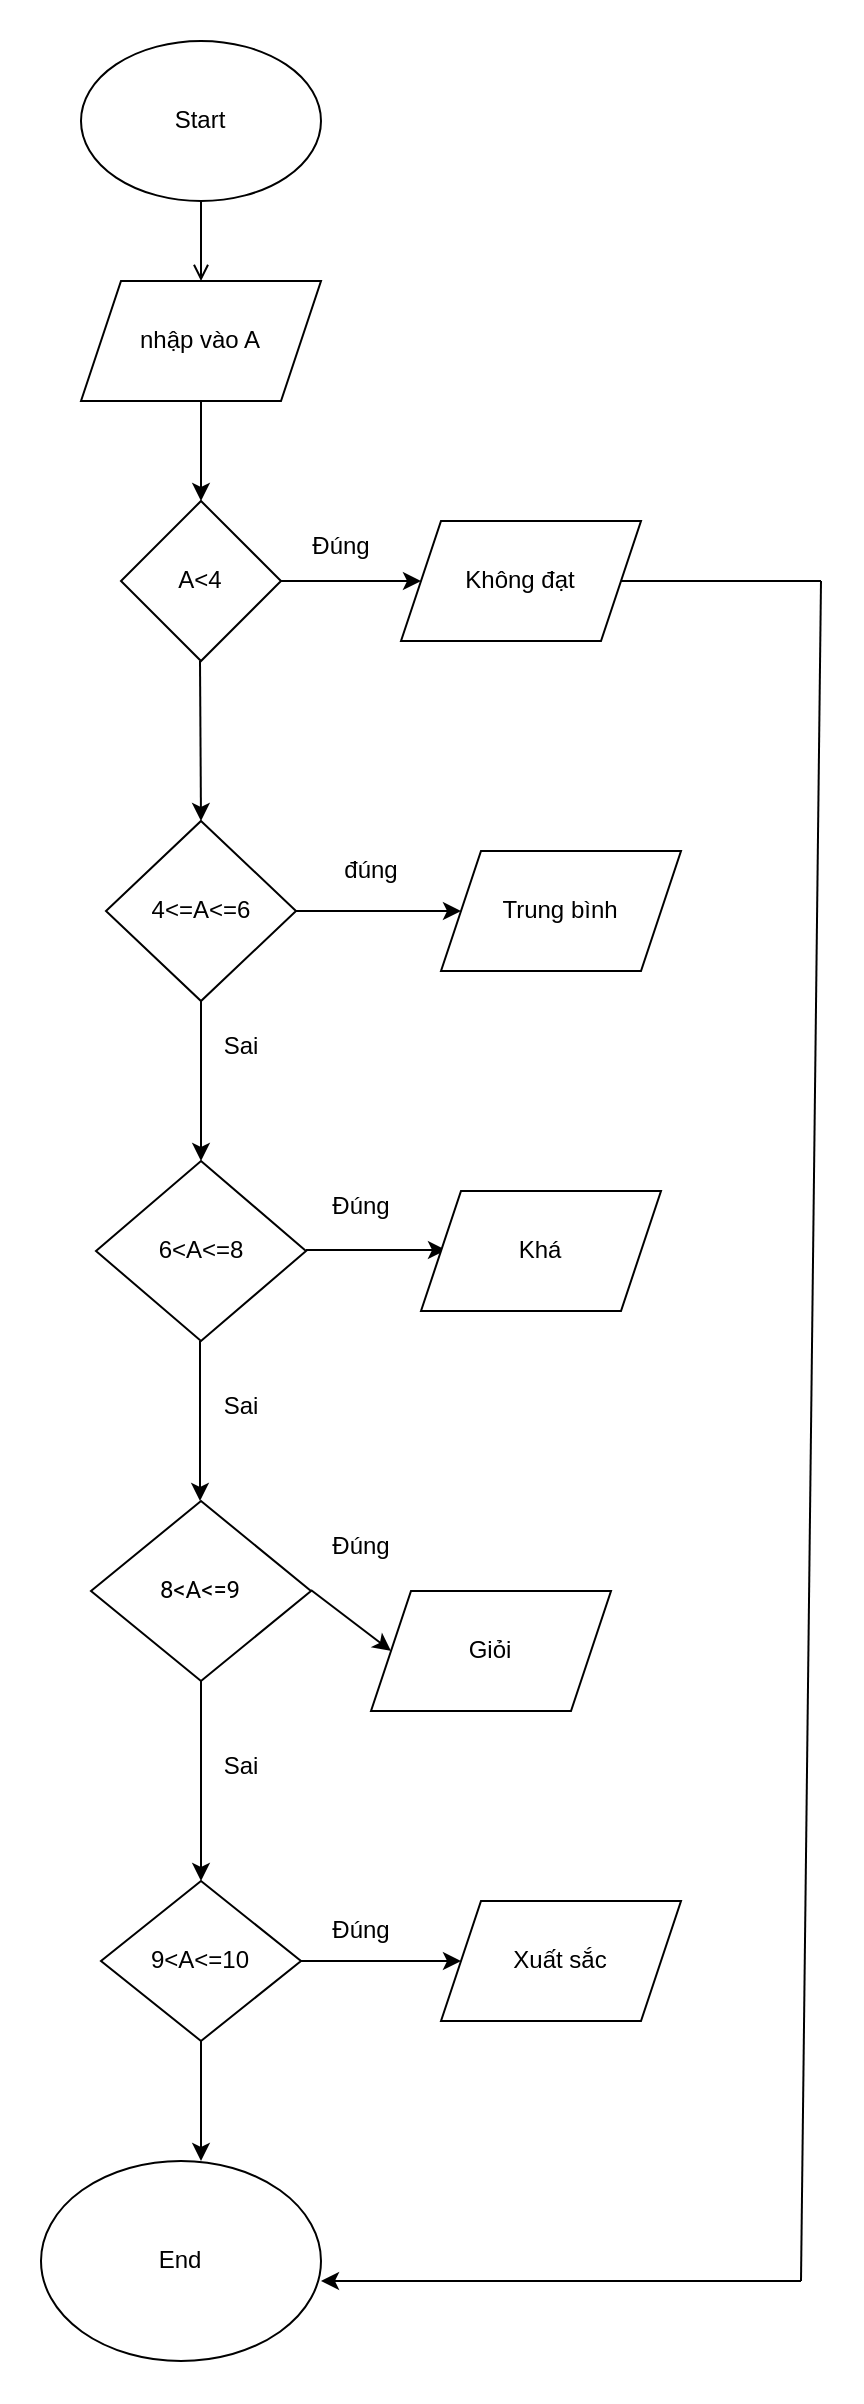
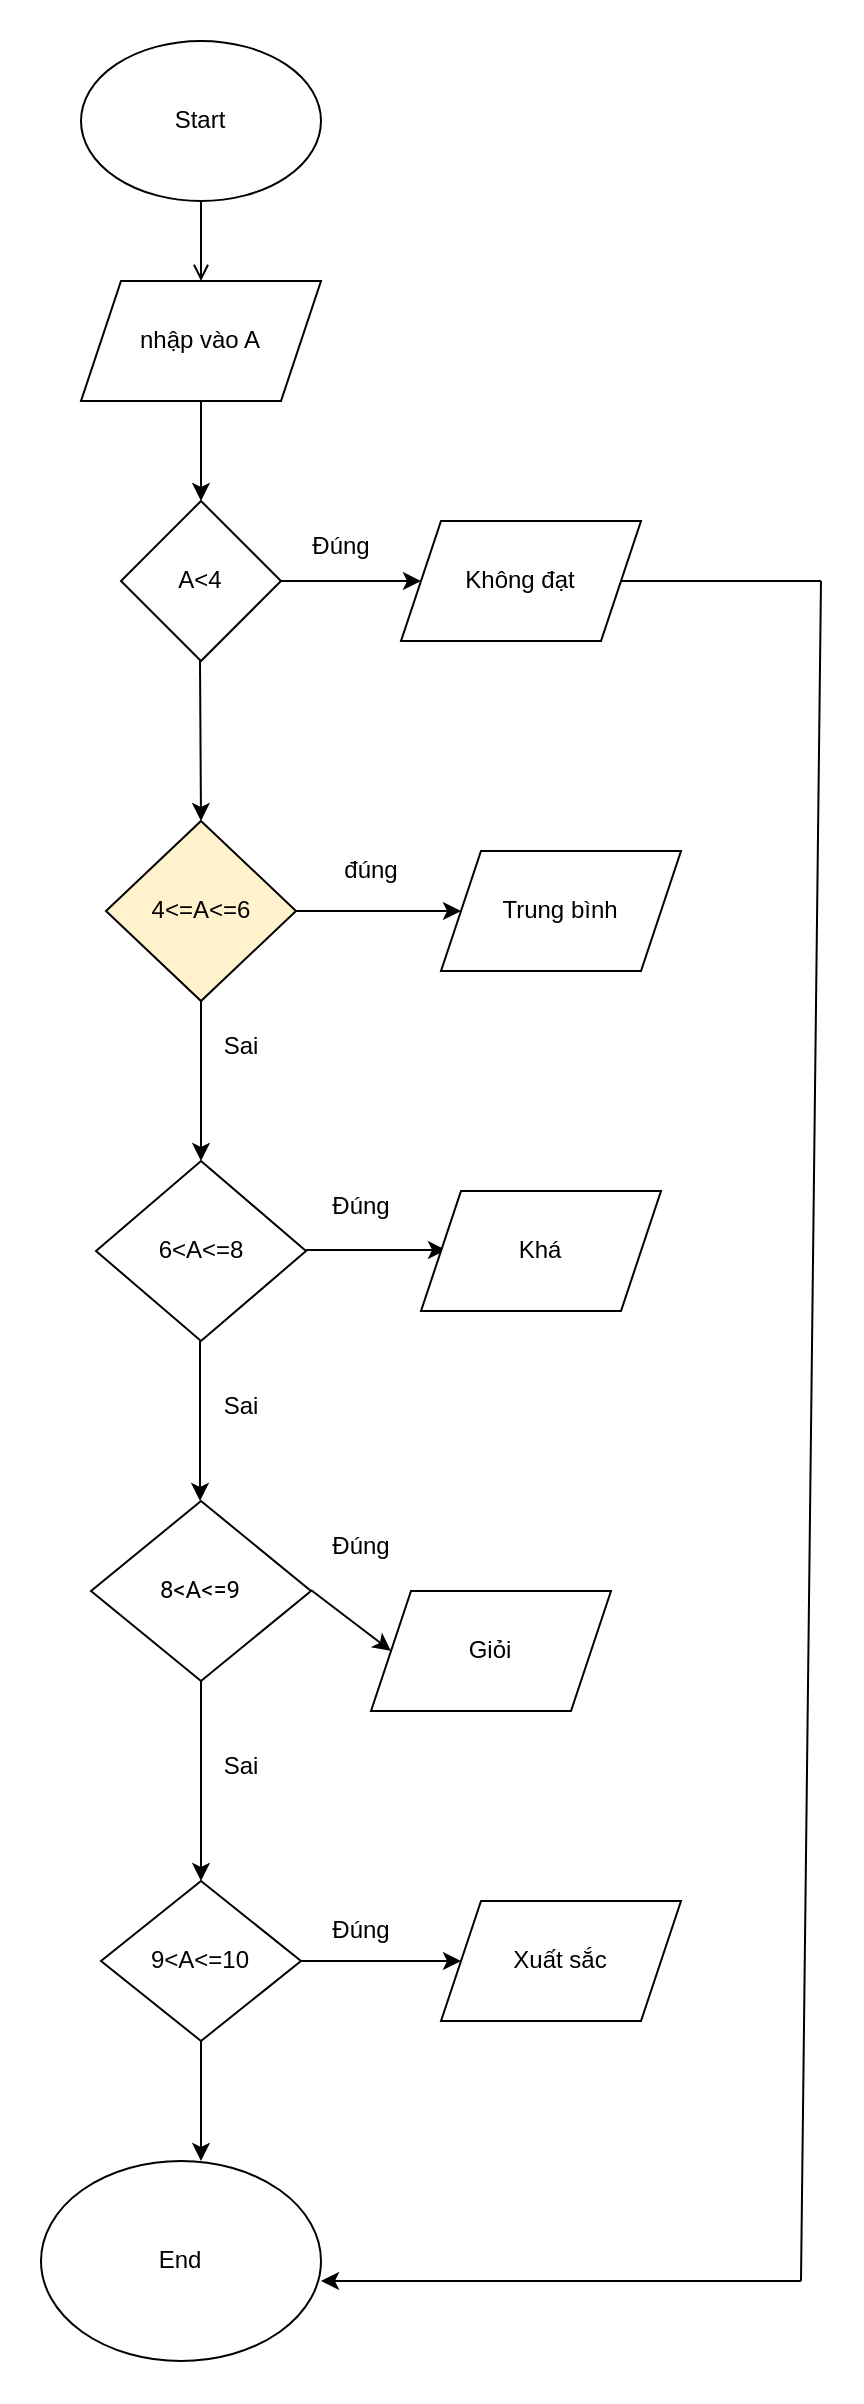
node "4<=A<=6": fillcolor #ffffff -> #fff2cc
